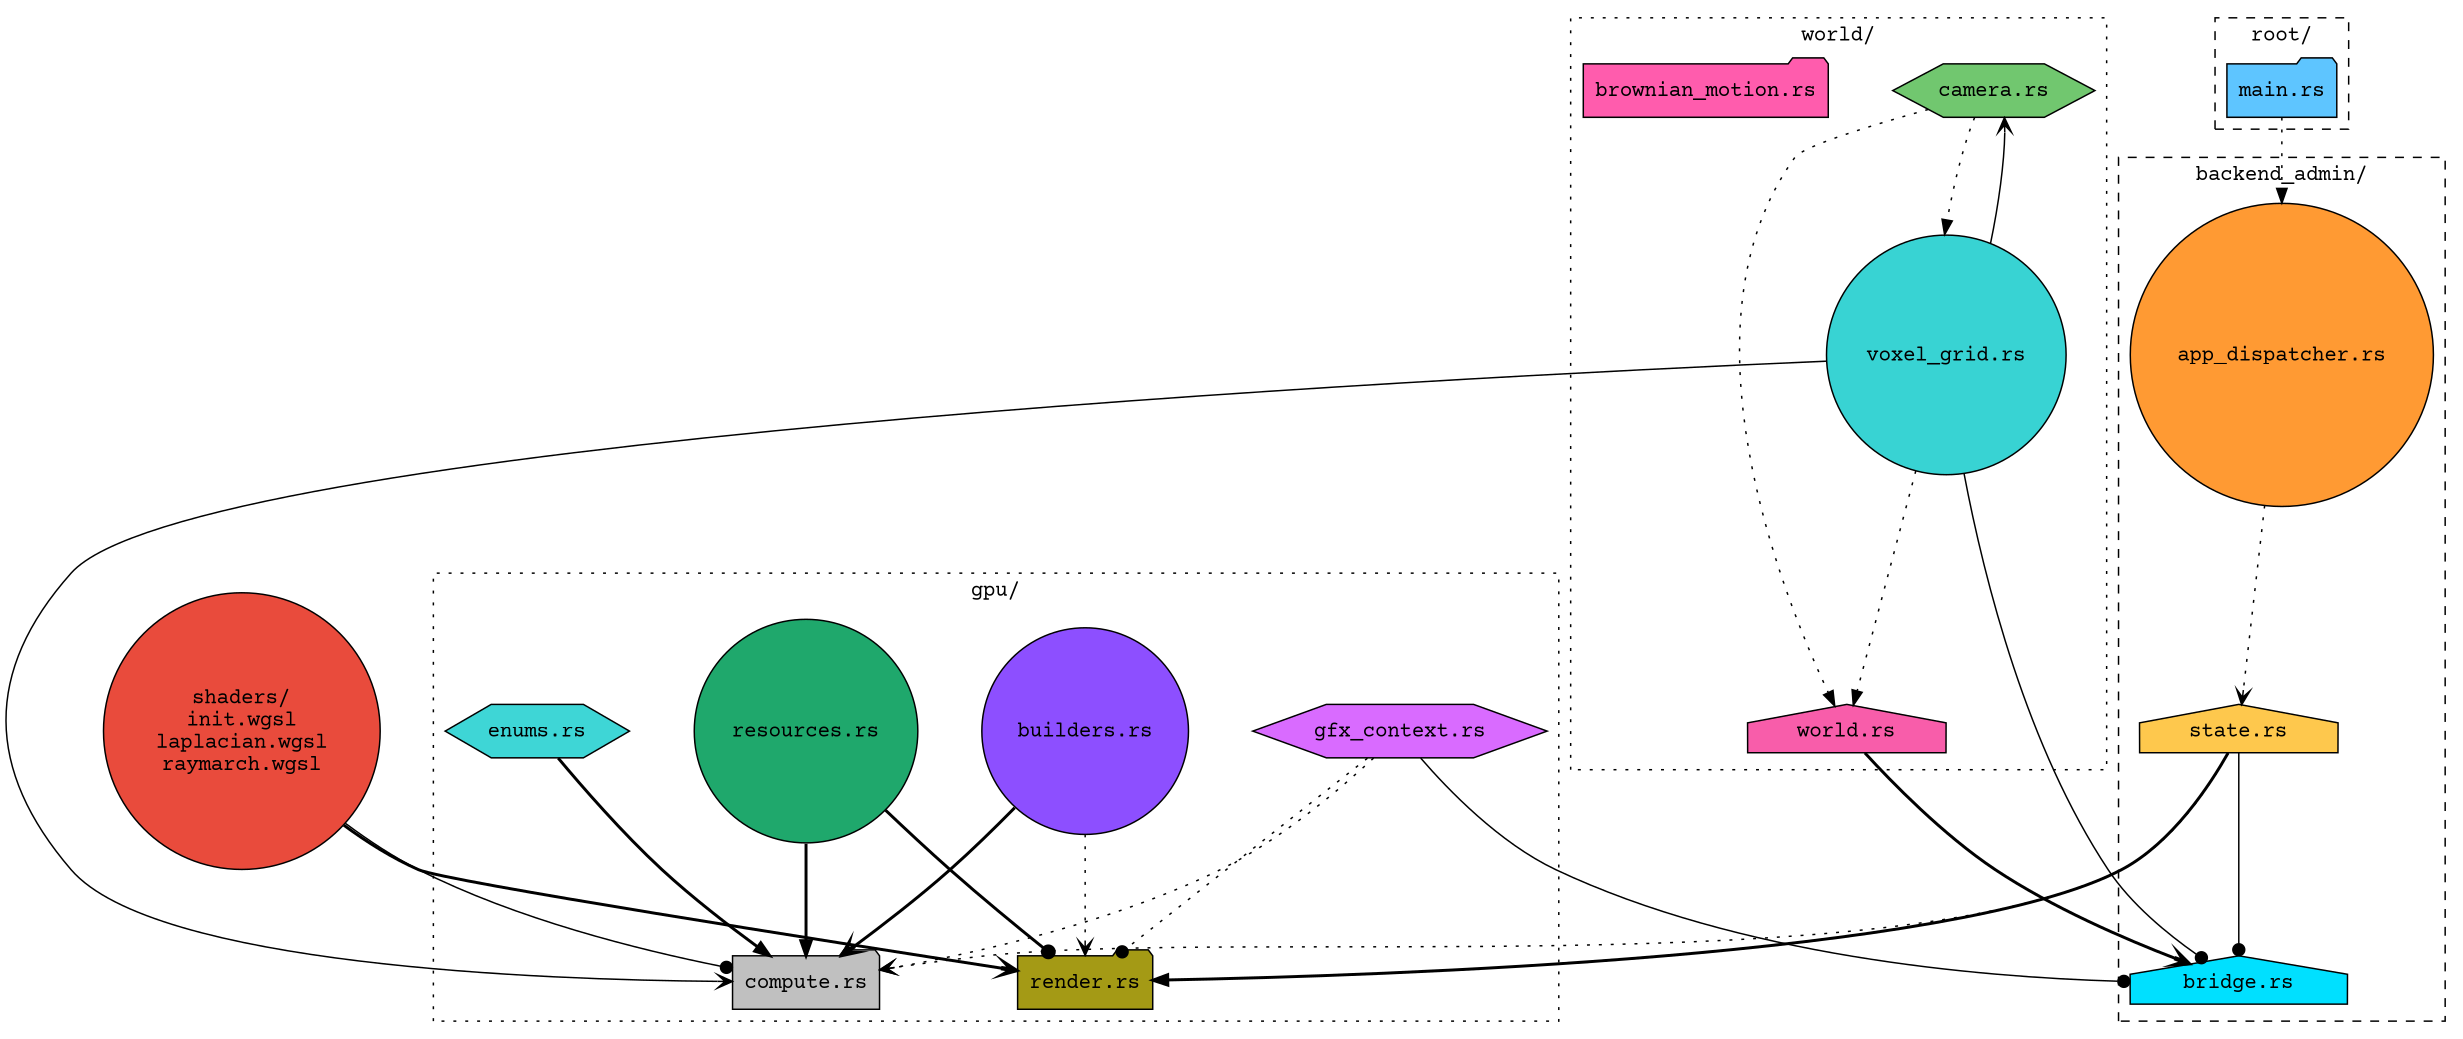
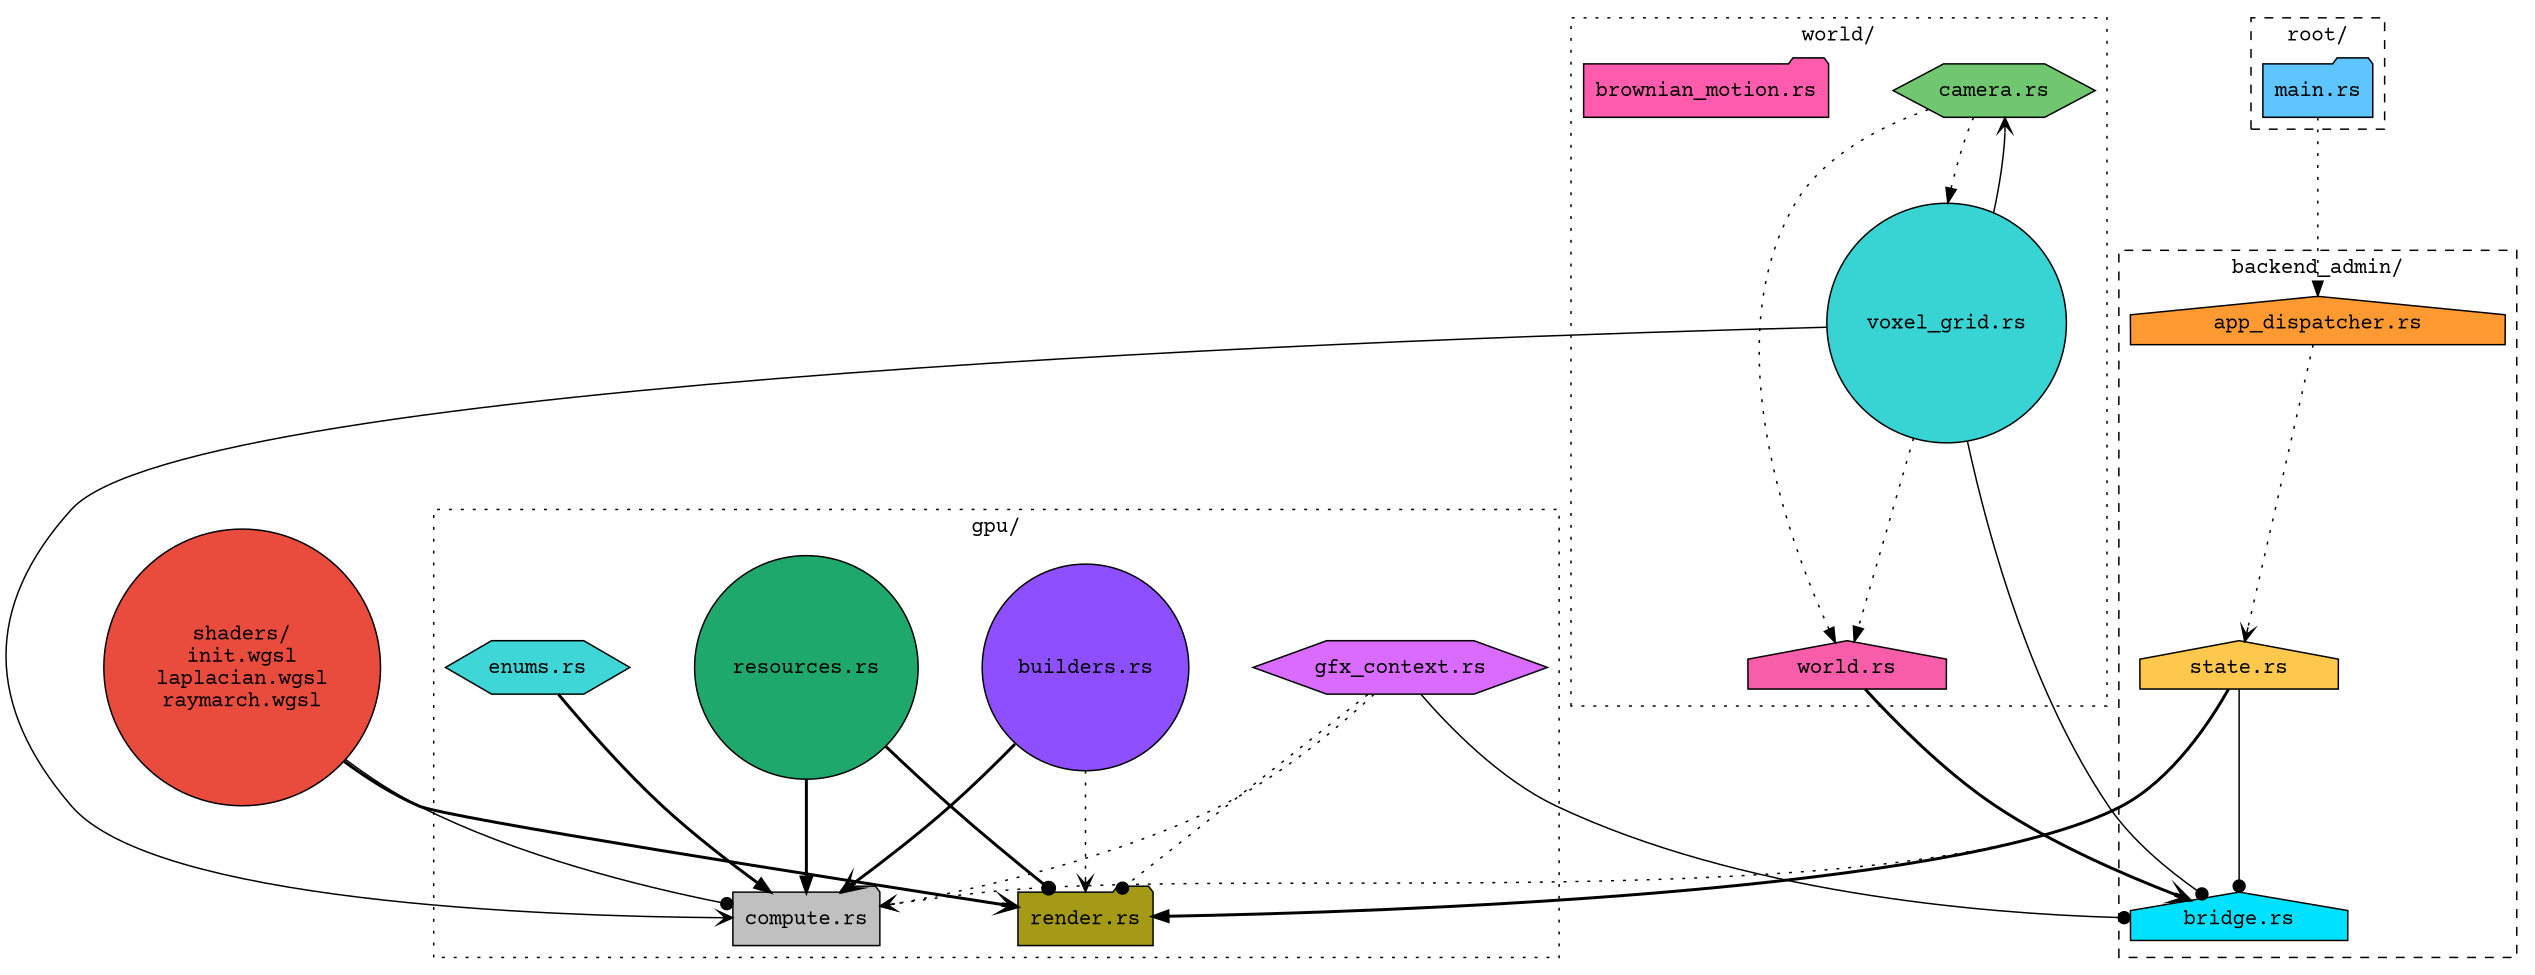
node "app_dispatcher.rs": shape circle -> house
